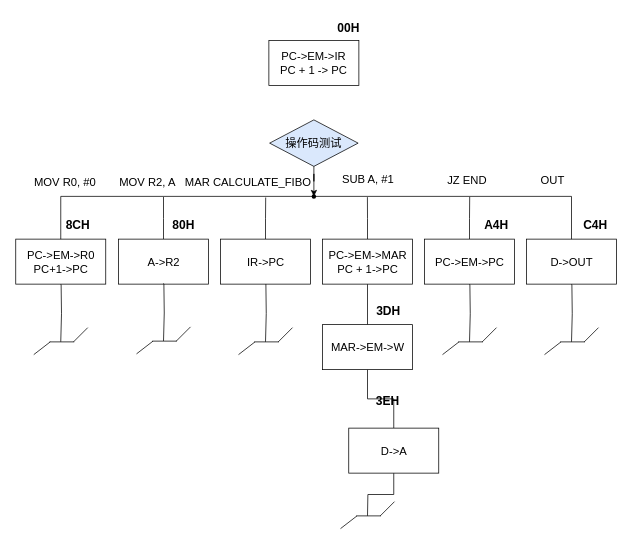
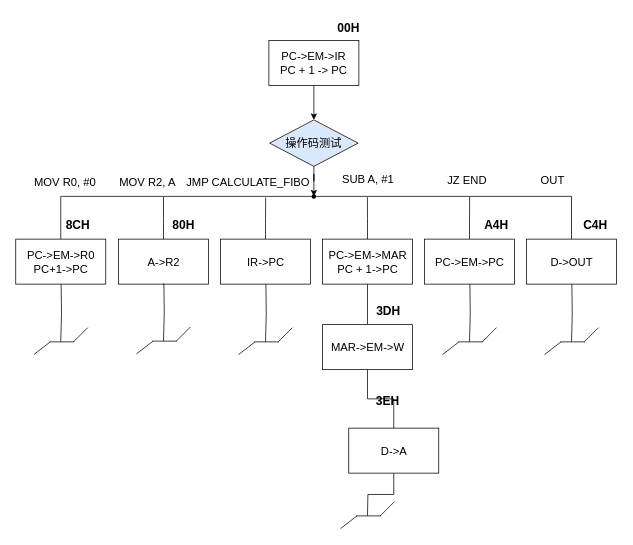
edge "PC->EM->IRPC + 1 -> PC" -> "操作码测试": added
node "MAR CALCULATE_FIBO": label "MAR CALCULATE_FIBO" -> "JMP CALCULATE_FIBO"
